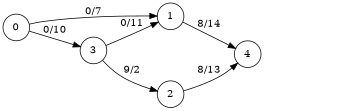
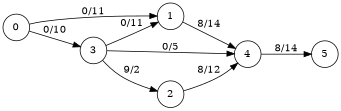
edge "0" -> "1": label "0/7" -> "0/11"
edge "3" -> "4": added, label "0/5"
node "5": added
edge "2" -> "4": label "8/13" -> "8/12"
